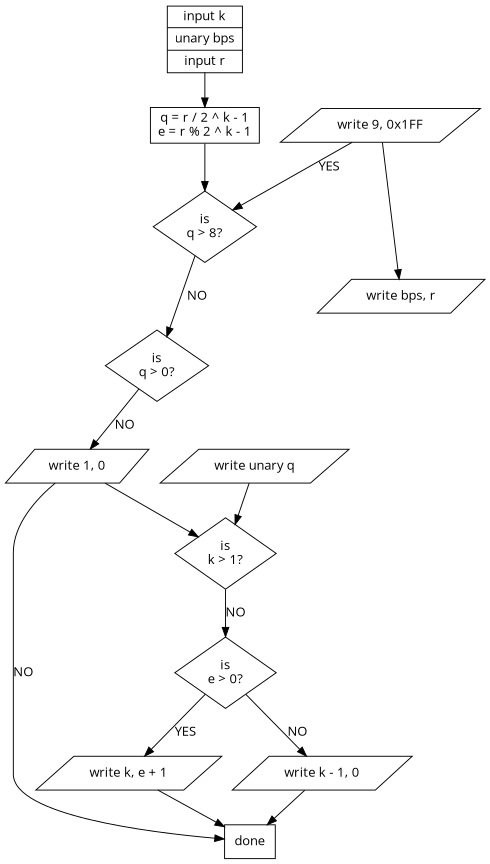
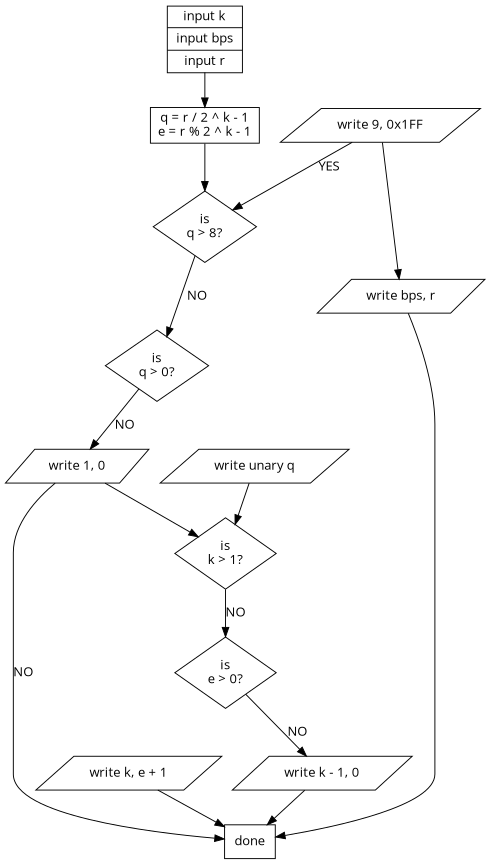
node "input k": text "unary bps" -> "input bps"
edge "write bps, r" -> "done": added
edge "is e > 0?" -> "write k, e + 1": removed, label "YES"
